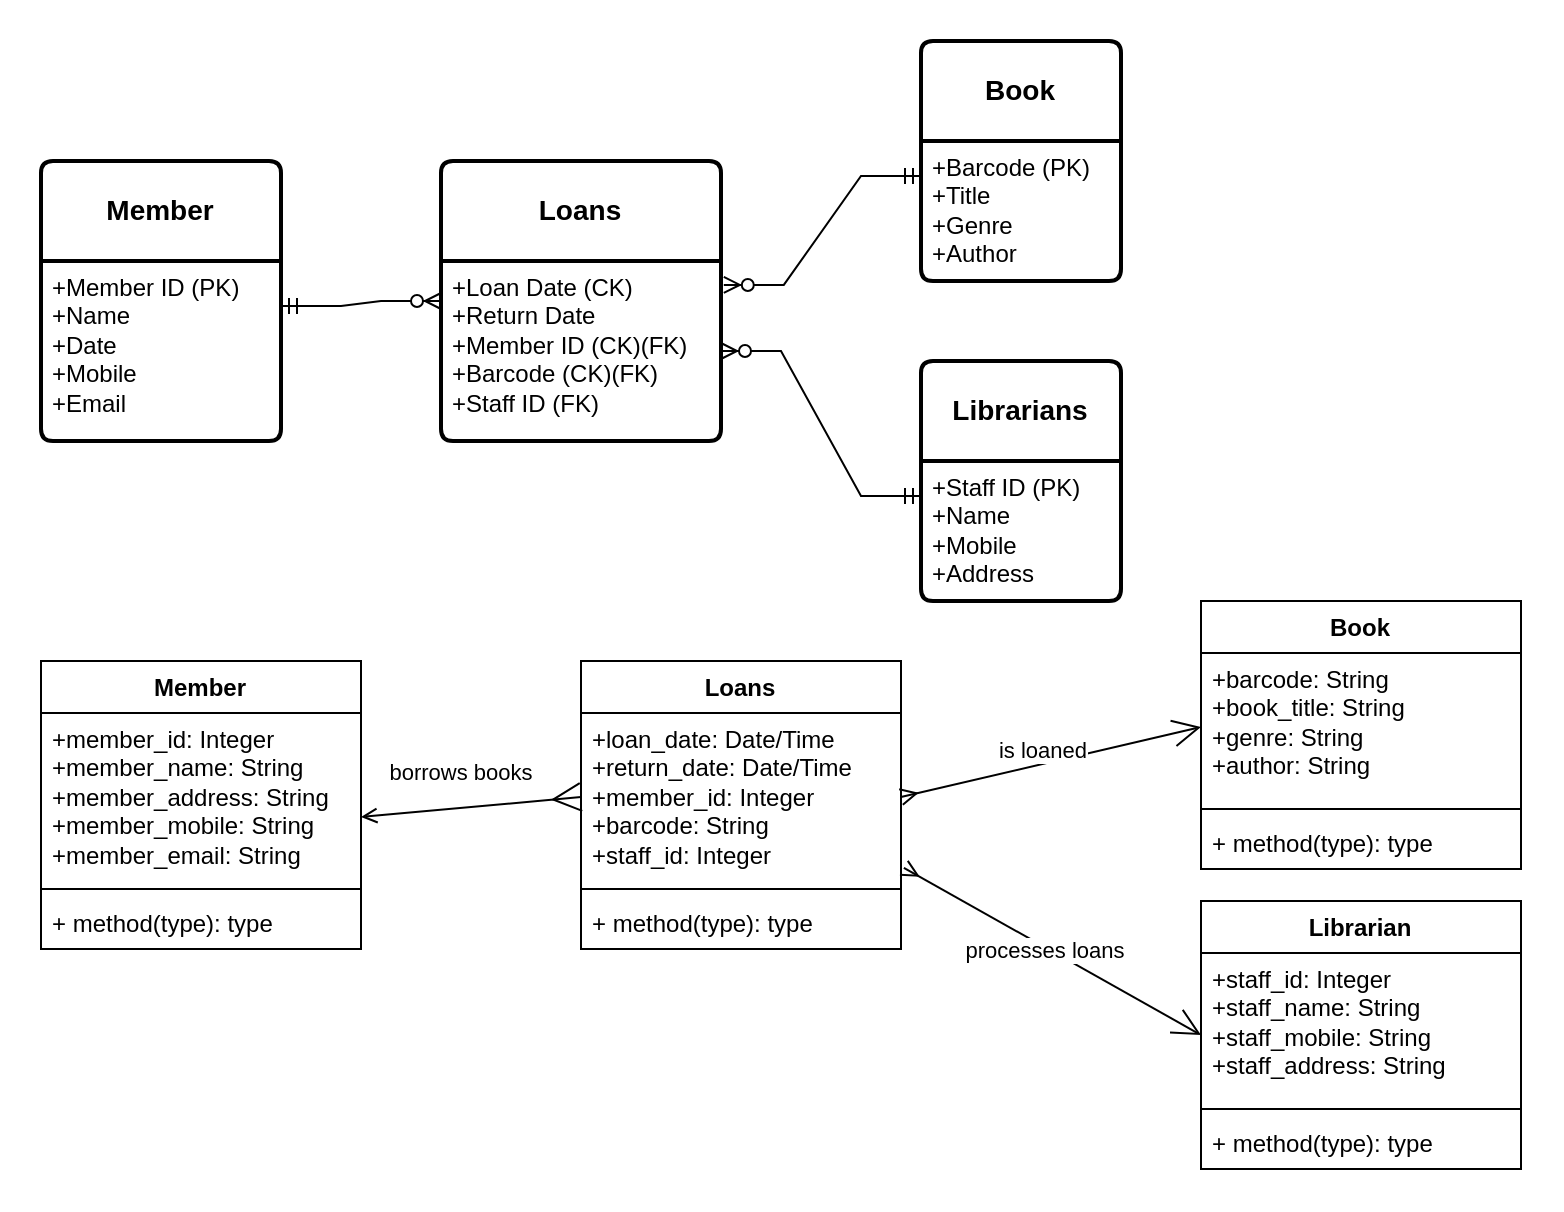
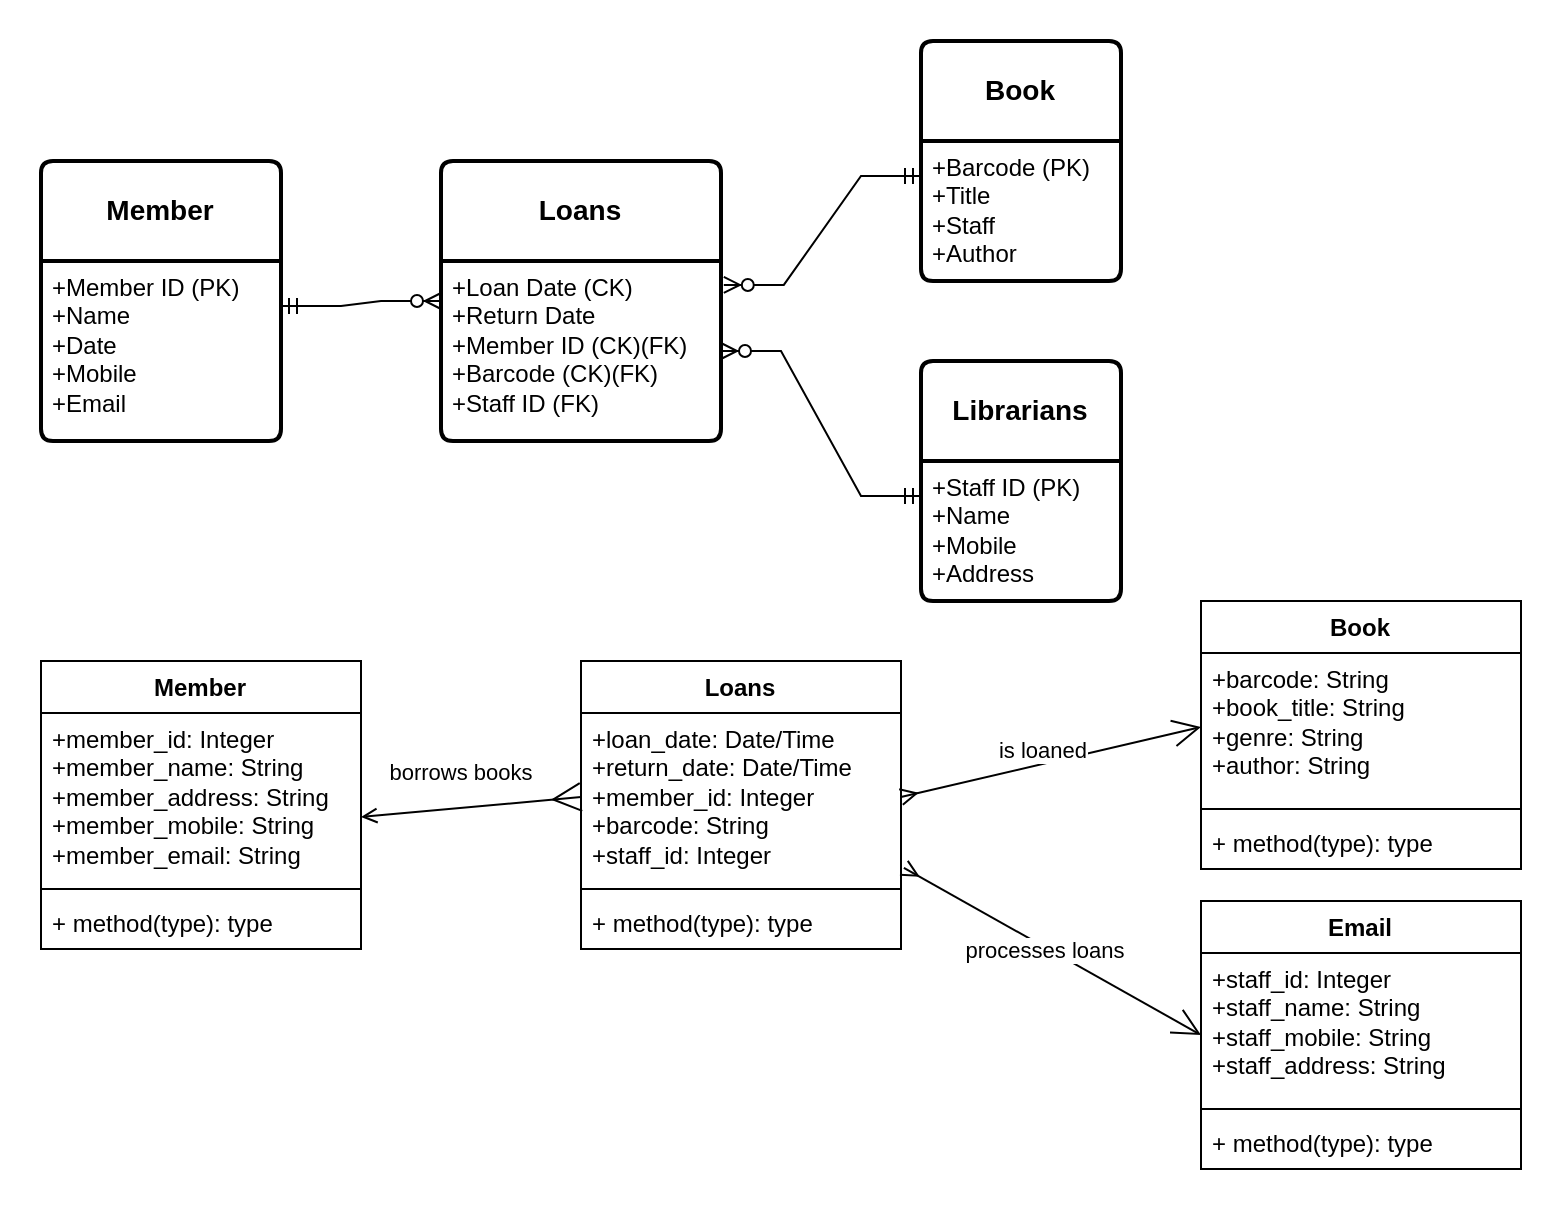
node "+Barcode (PK) +Title +Genre +Author": label "+Barcode (PK) +Title +Genre +Author" -> "+Barcode (PK) +Title +Staff +Author"
node "Librarian": label "Librarian" -> "Email"
